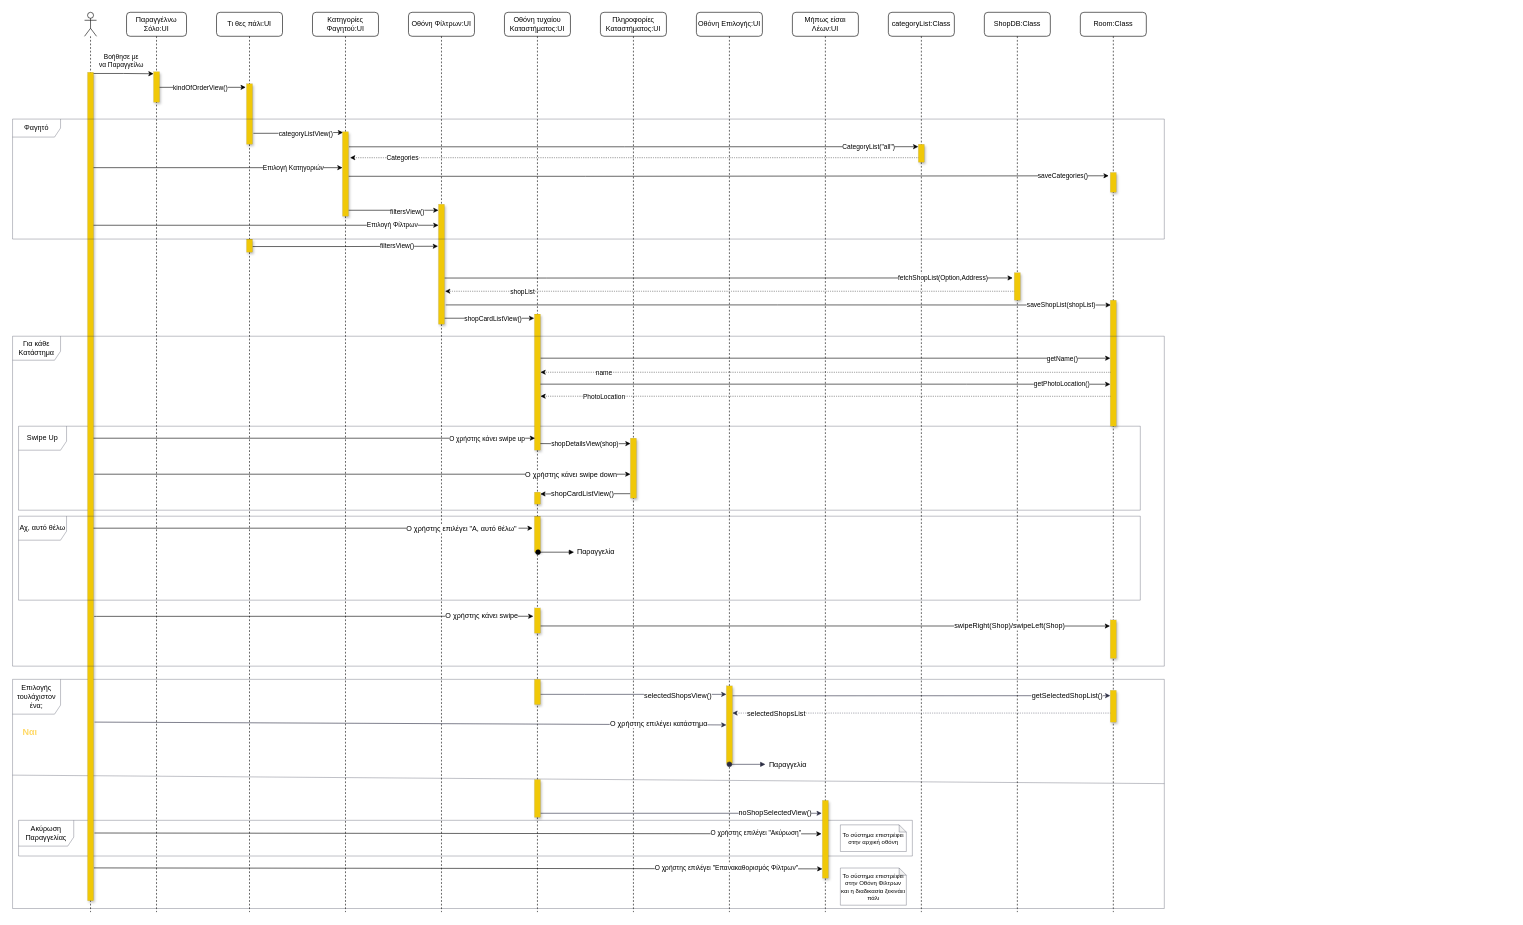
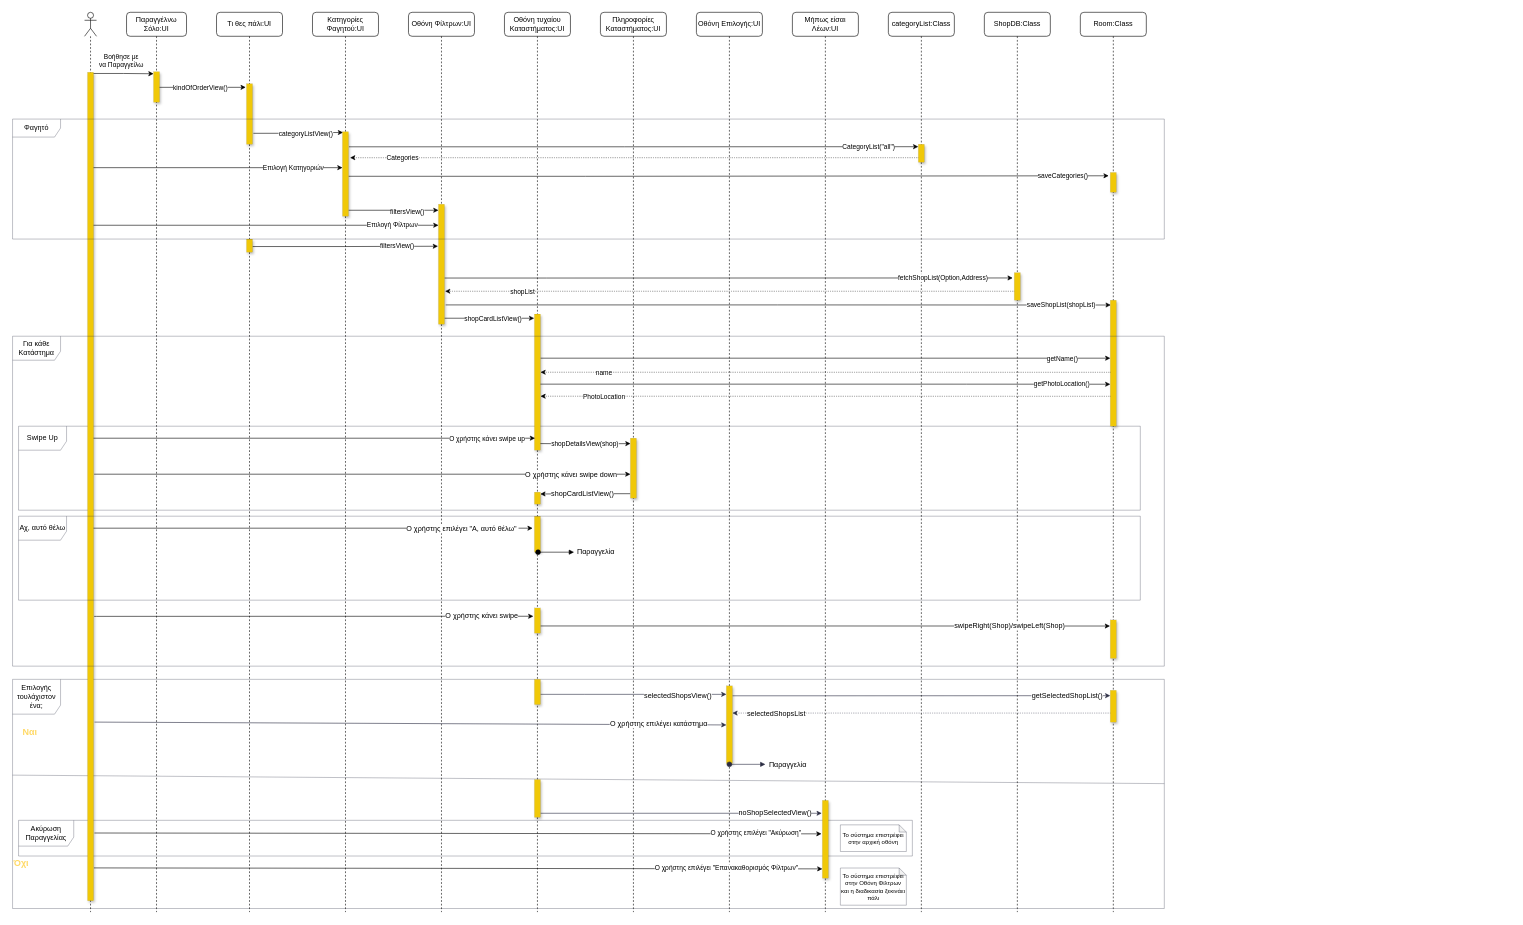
node "Όχι": added
